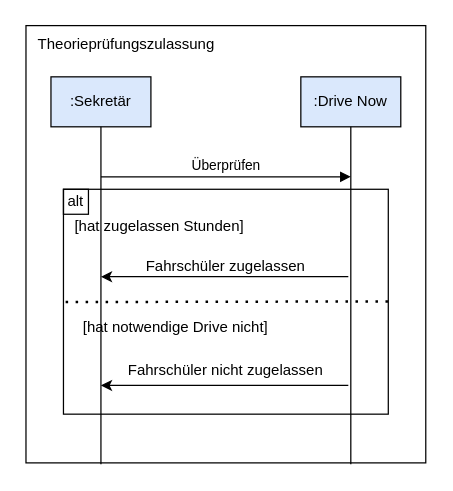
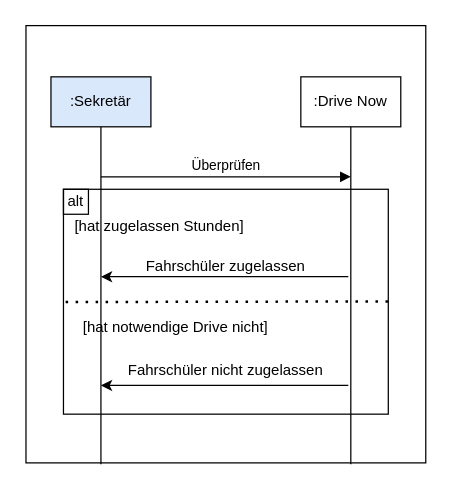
node "Theorieprüfungszulassung": removed
node ":Drive Now": fillcolor #dae8fc -> #ffffff
